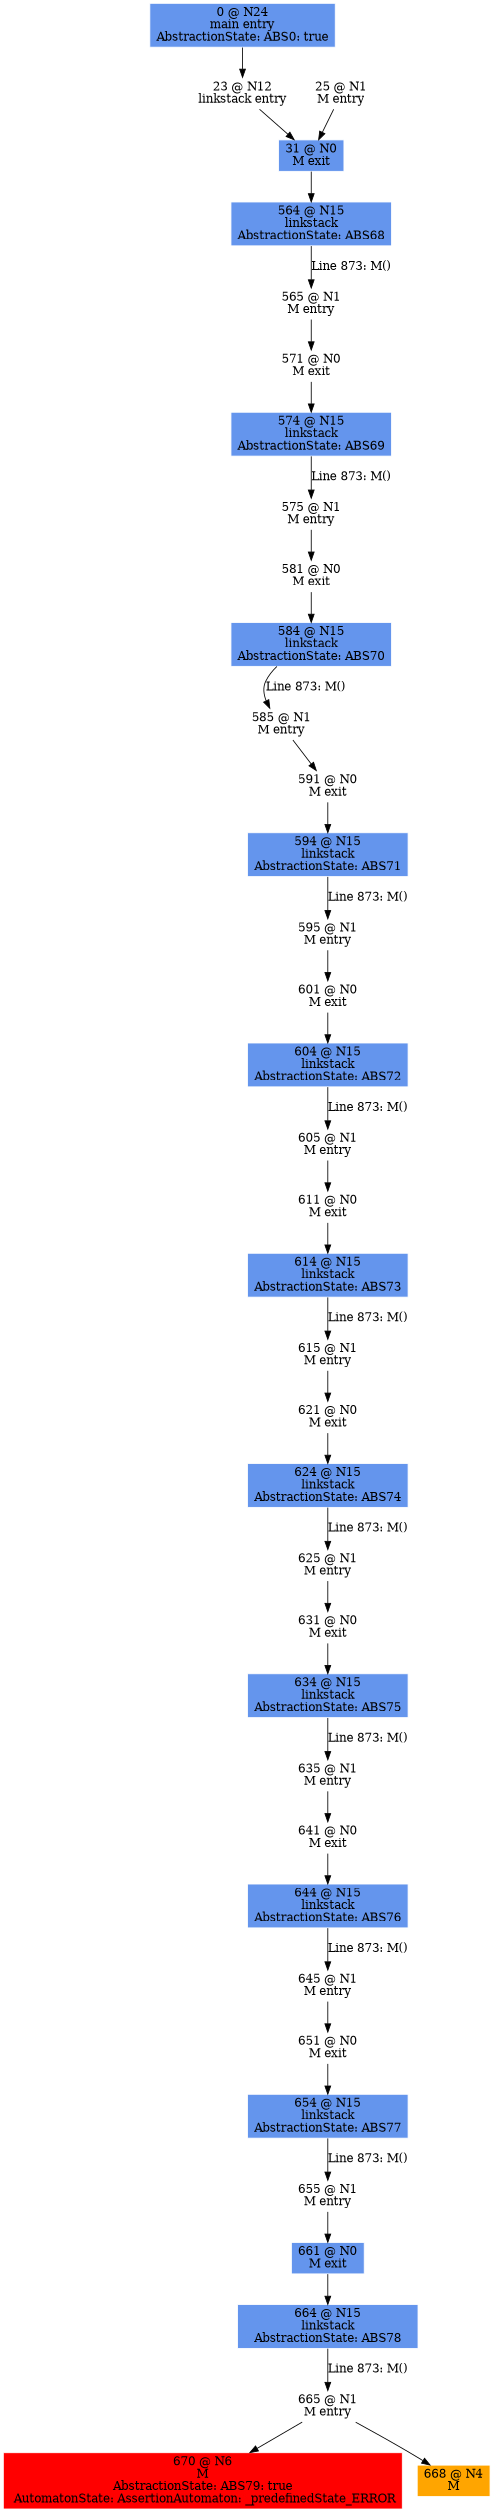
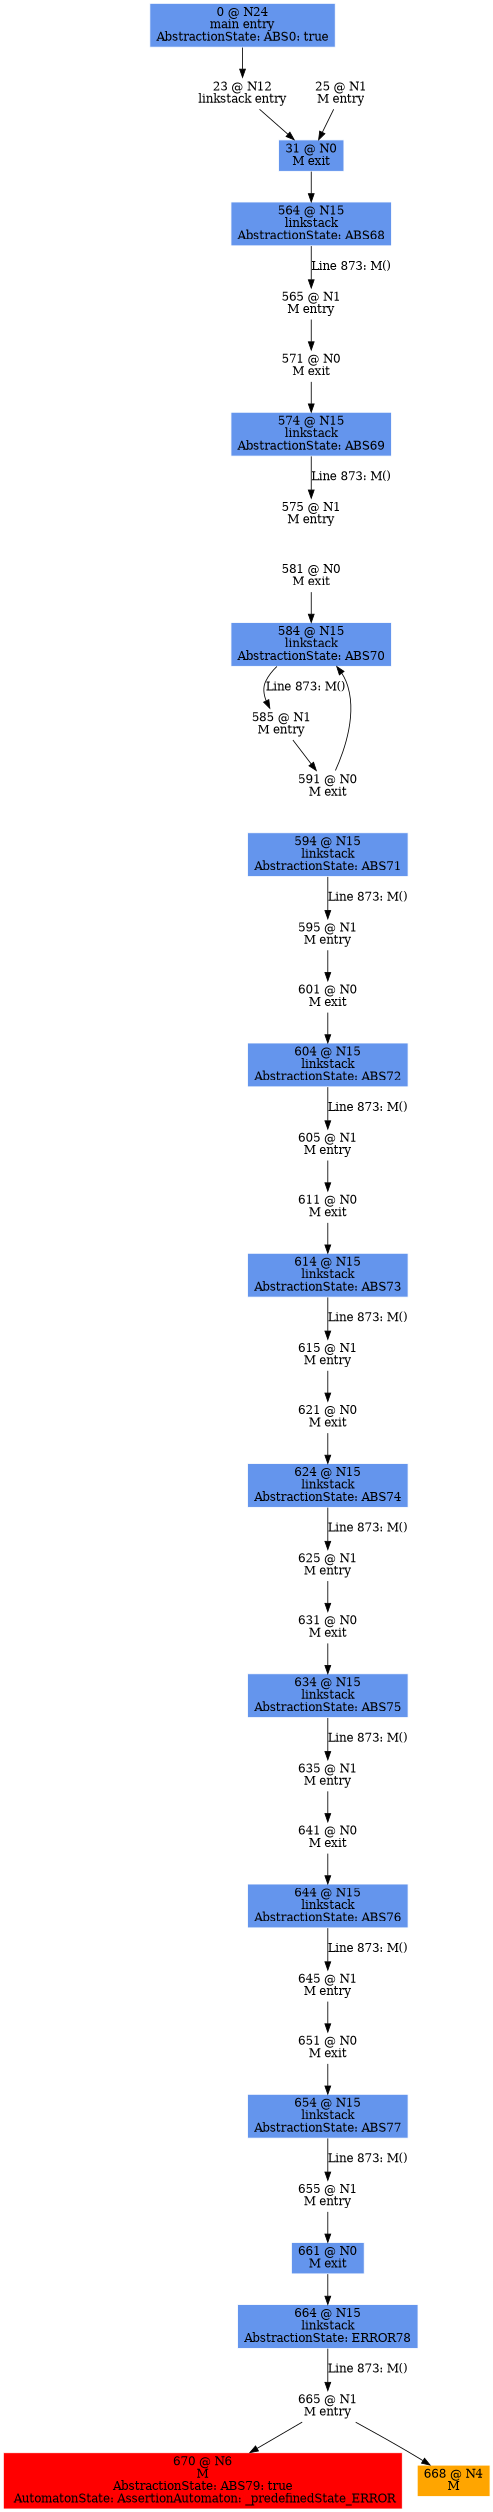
edge "575 @ N1 M entry" -> "581 @ N0 M exit": removed
edge "591 @ N0 M exit" -> "594 @ N15 linkstack AbstractionState: ABS71": now "591 @ N0 M exit" -> "584 @ N15 linkstack AbstractionState: ABS70"
node "664 @ N15 linkstack AbstractionState: ABS78": label "664 @ N15 linkstack AbstractionState: ABS78" -> "664 @ N15 linkstack AbstractionState: ERROR78"
